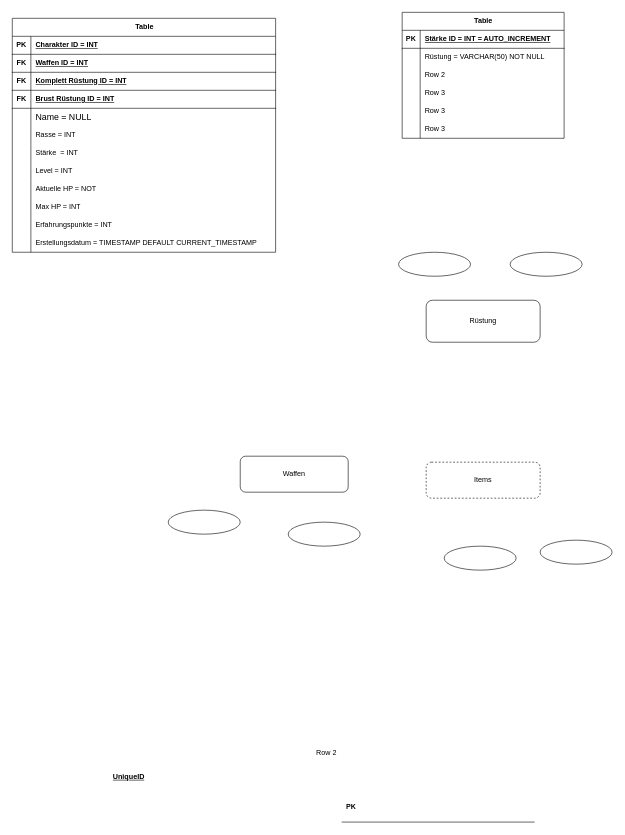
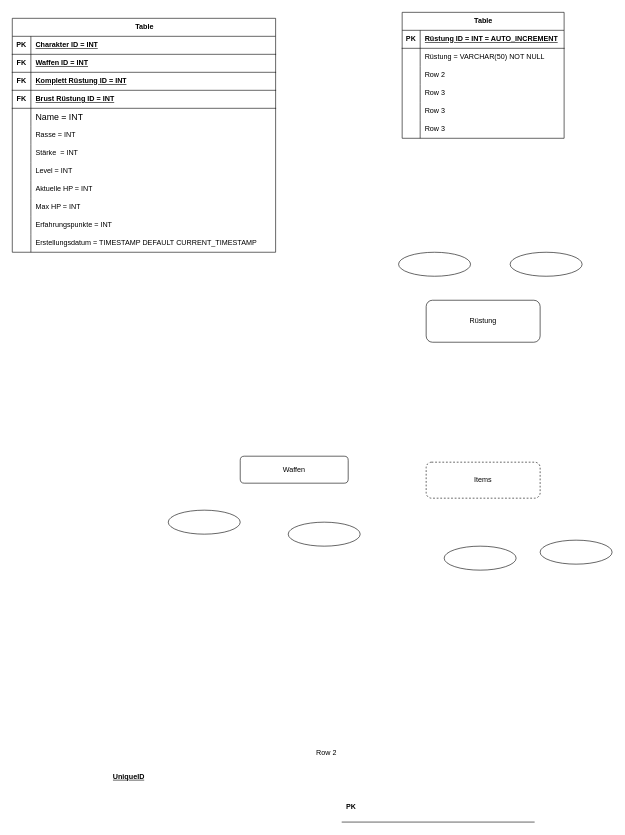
node "Stärke ID = INT = AUTO_INCREMENT": label "Stärke ID = INT = AUTO_INCREMENT" -> "Rüstung ID = INT = AUTO_INCREMENT"
node "Name = NULL": label "Name = NULL" -> "Name = INT"
node "Aktuelle HP = NOT": label "Aktuelle HP = NOT" -> "Aktuelle HP = INT"
node "Waffen": size 108x36 -> 108x27
